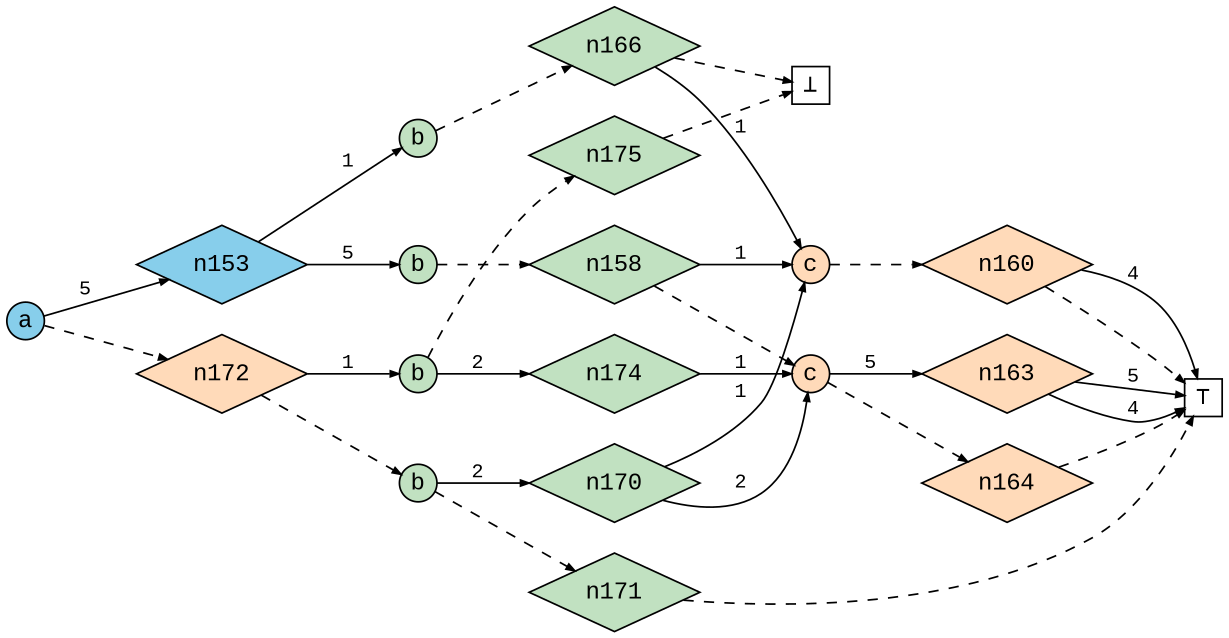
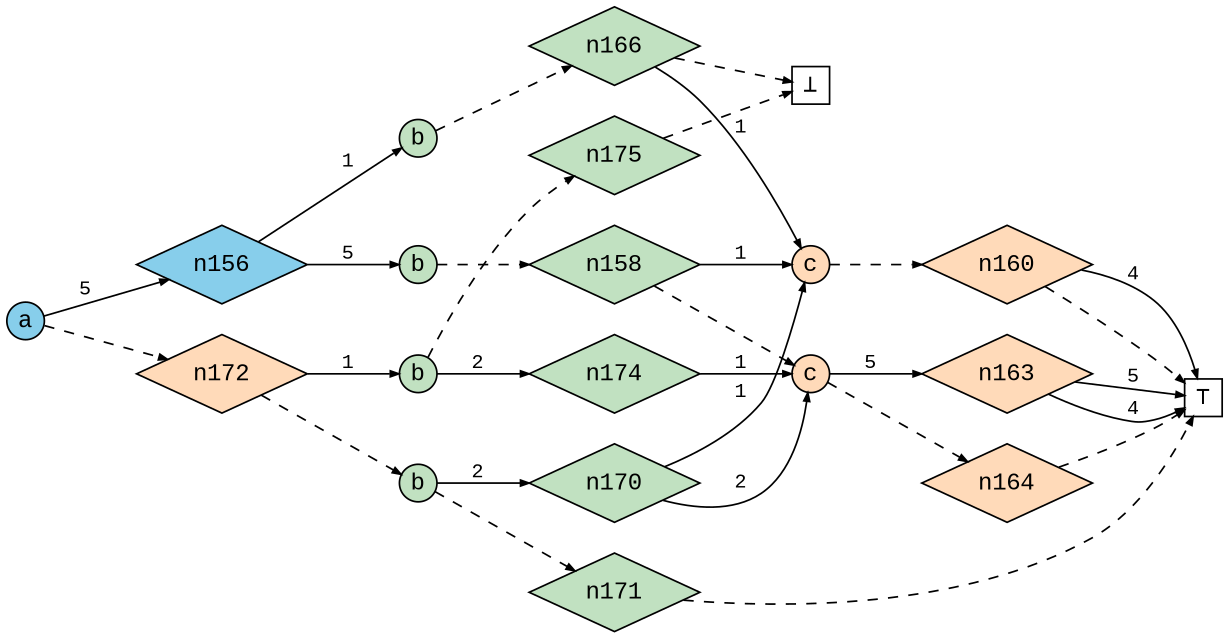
node "n153": label "n153" -> "n156"
